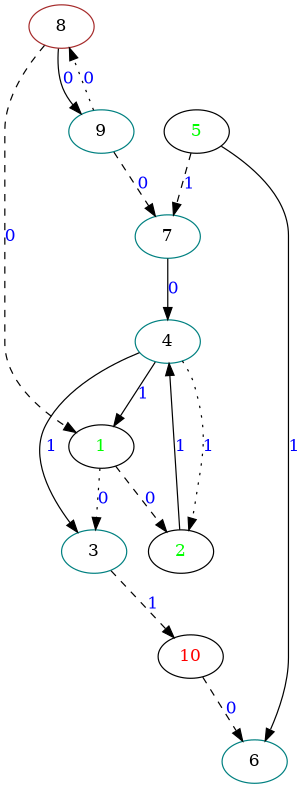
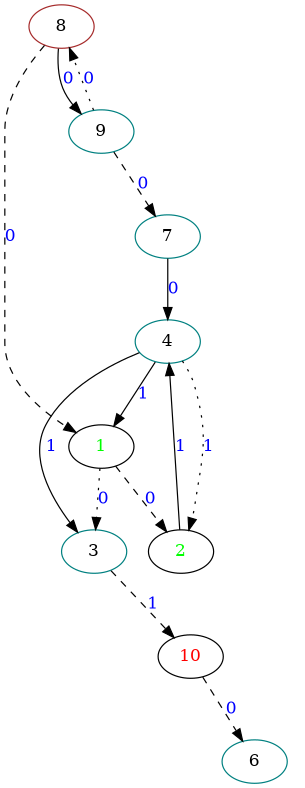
node "5": removed
